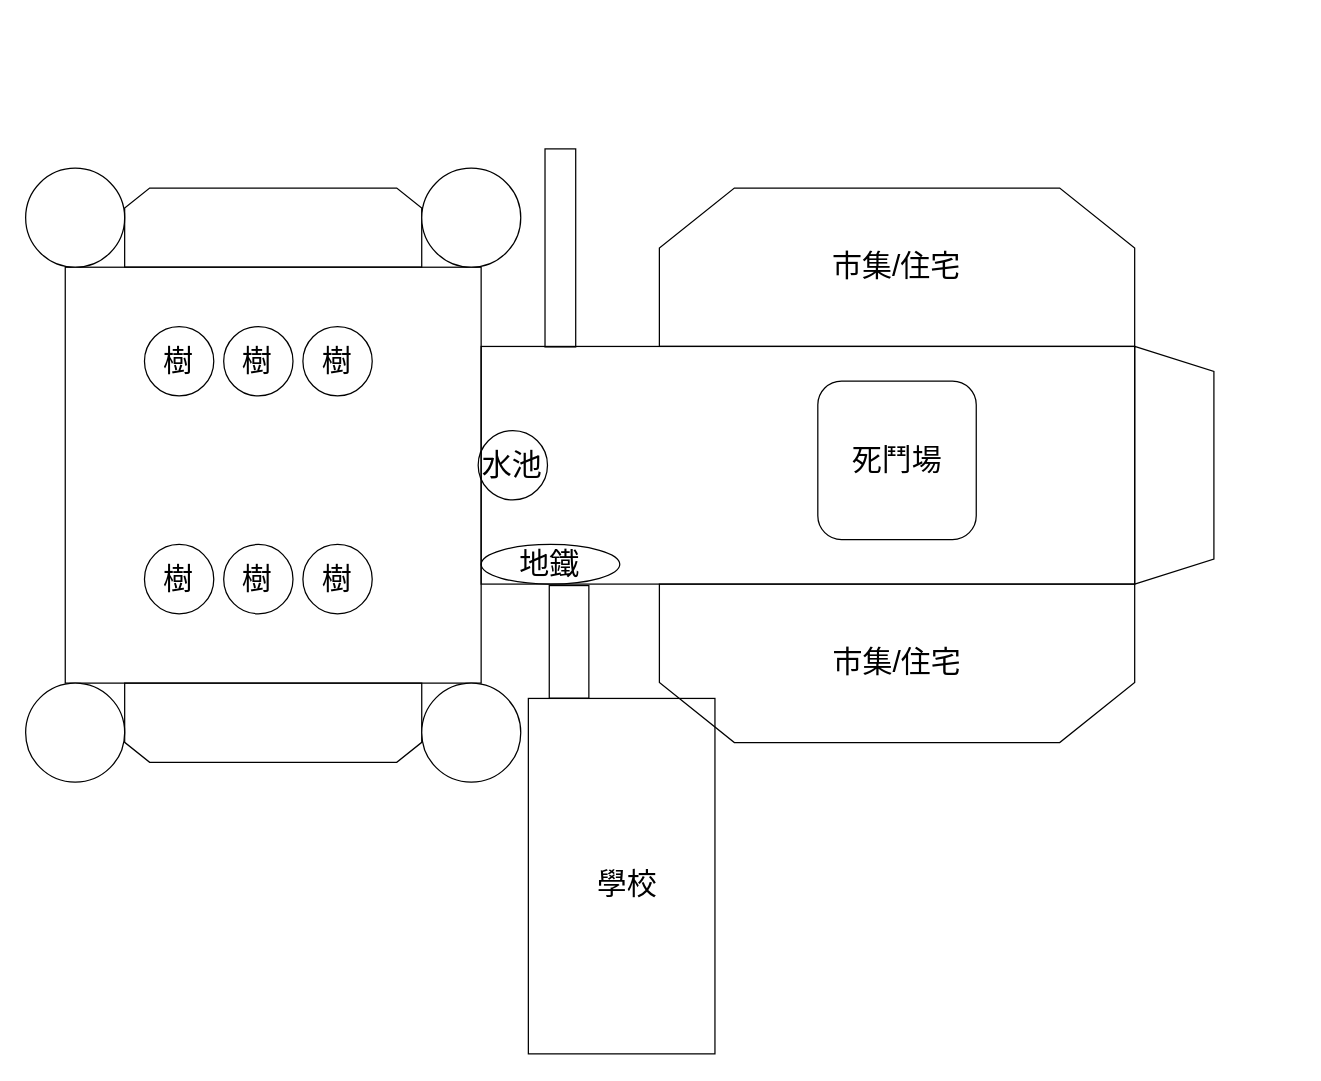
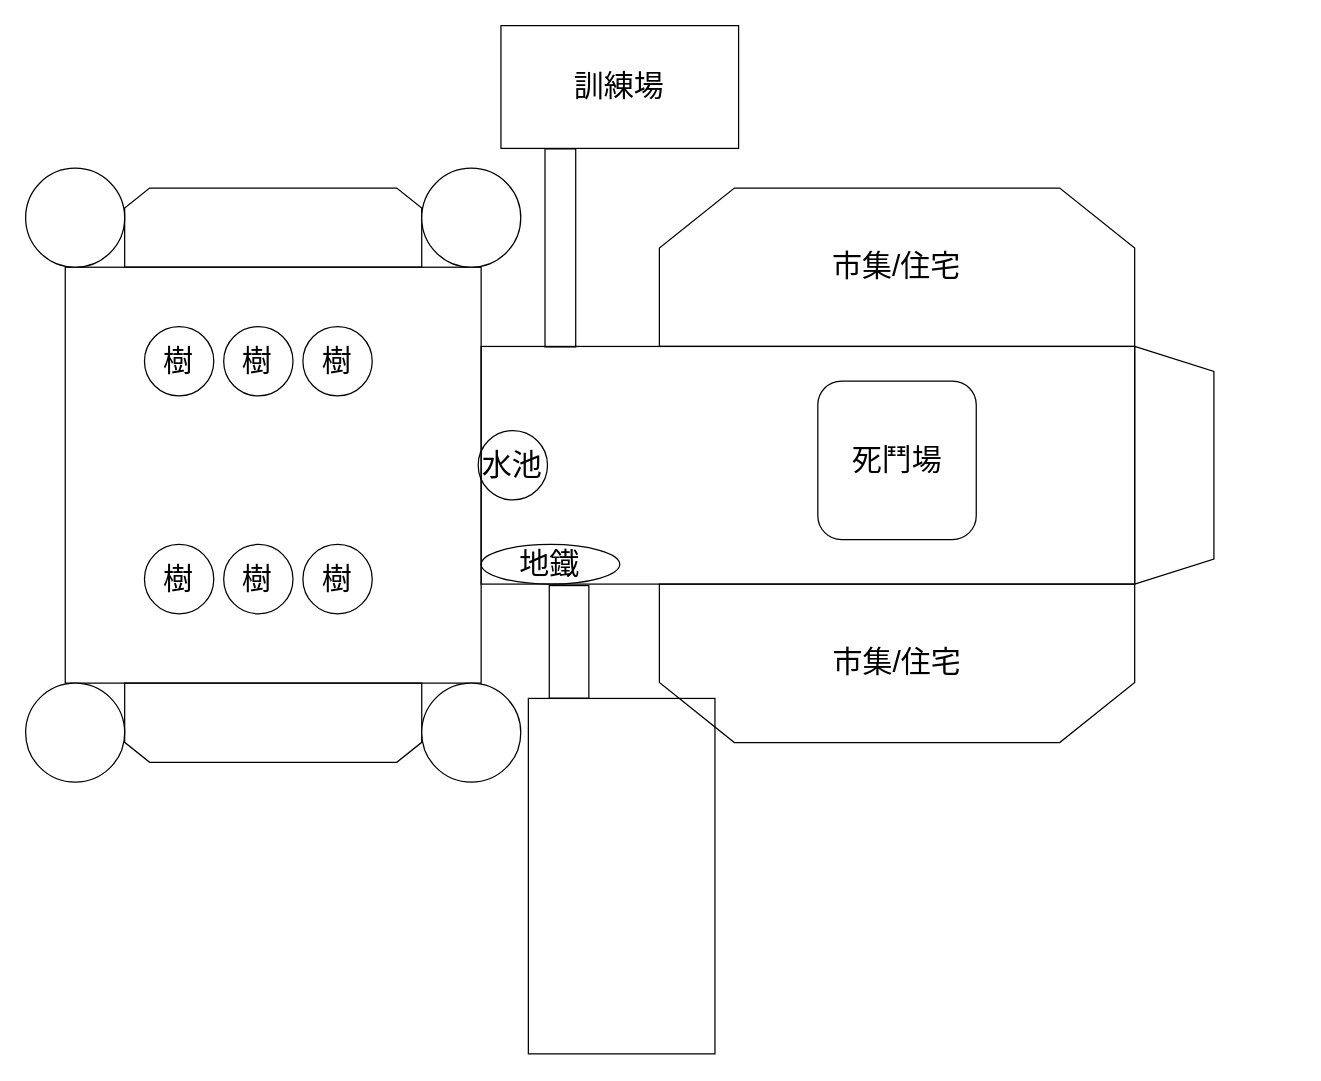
node "訓練場": added
node "學校": removed
